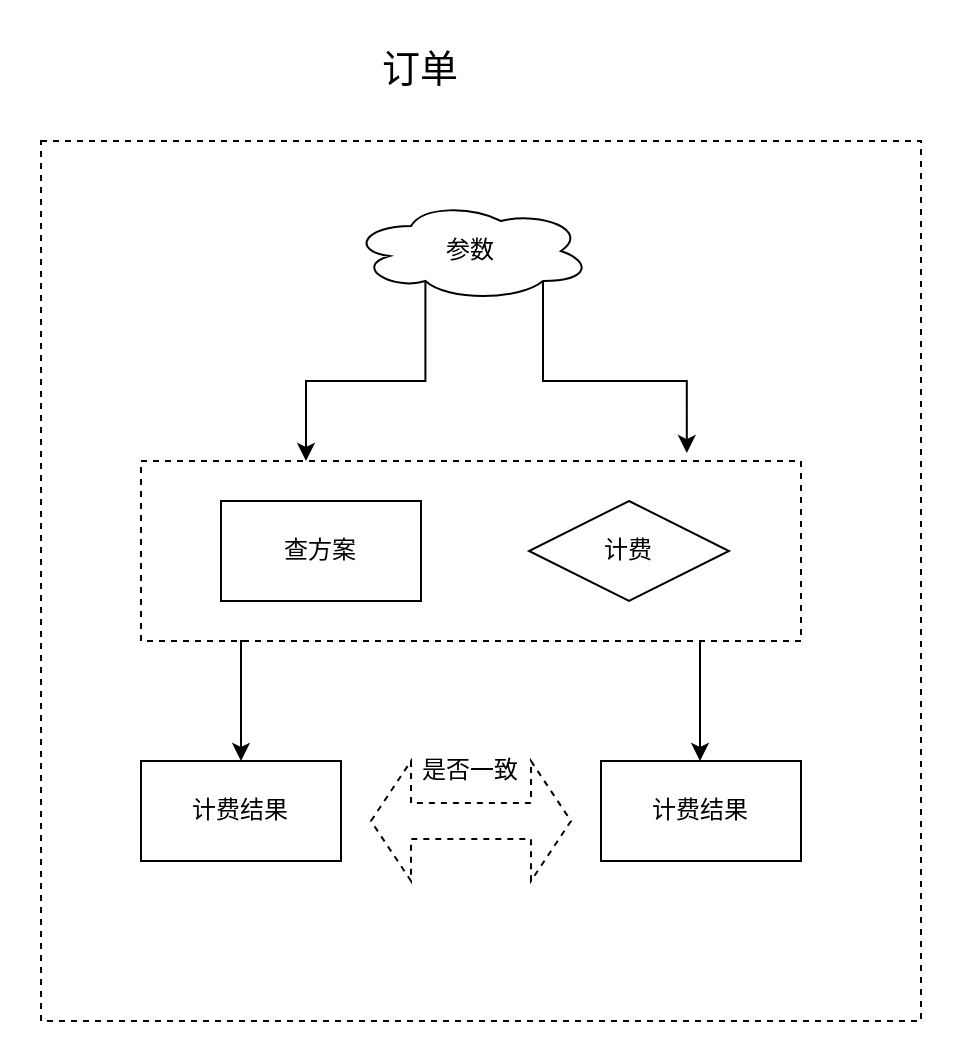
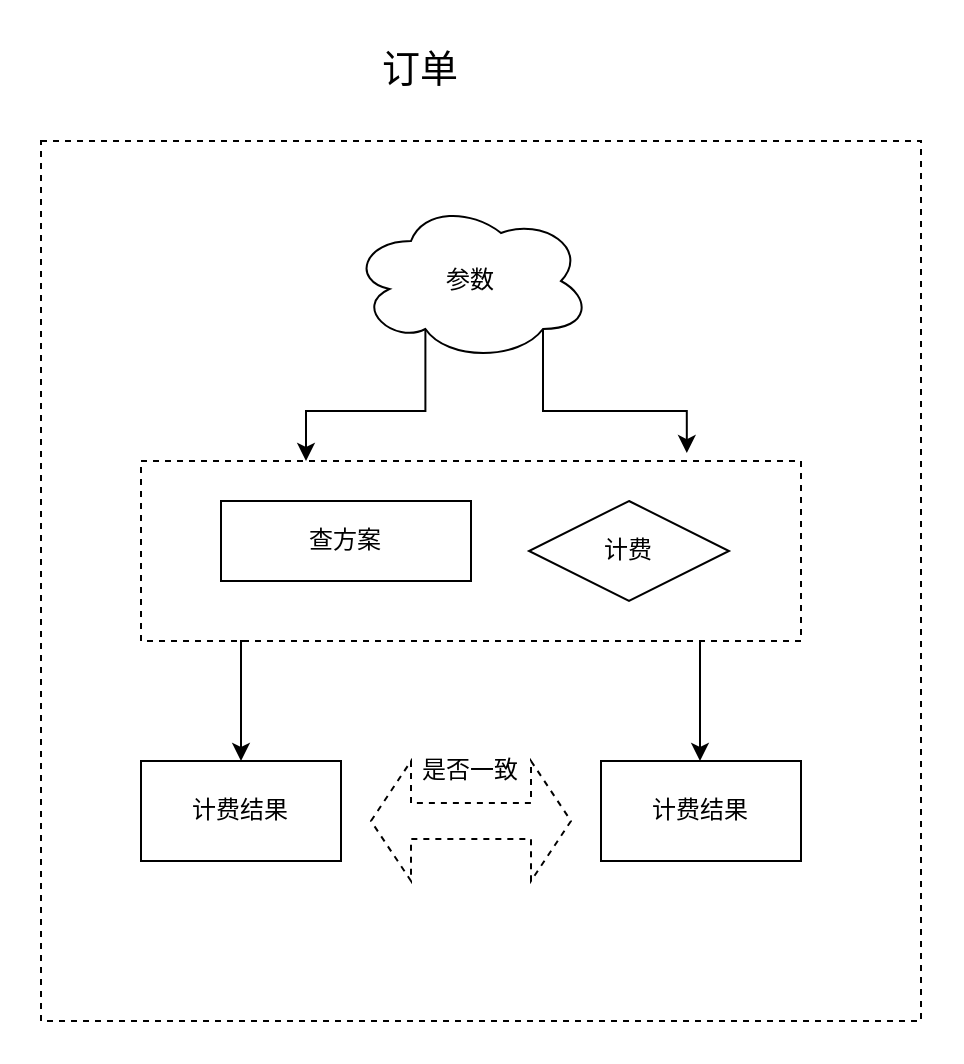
node "参数": size 240x100 -> 240x160
node "查方案": size 200x100 -> 250x80
